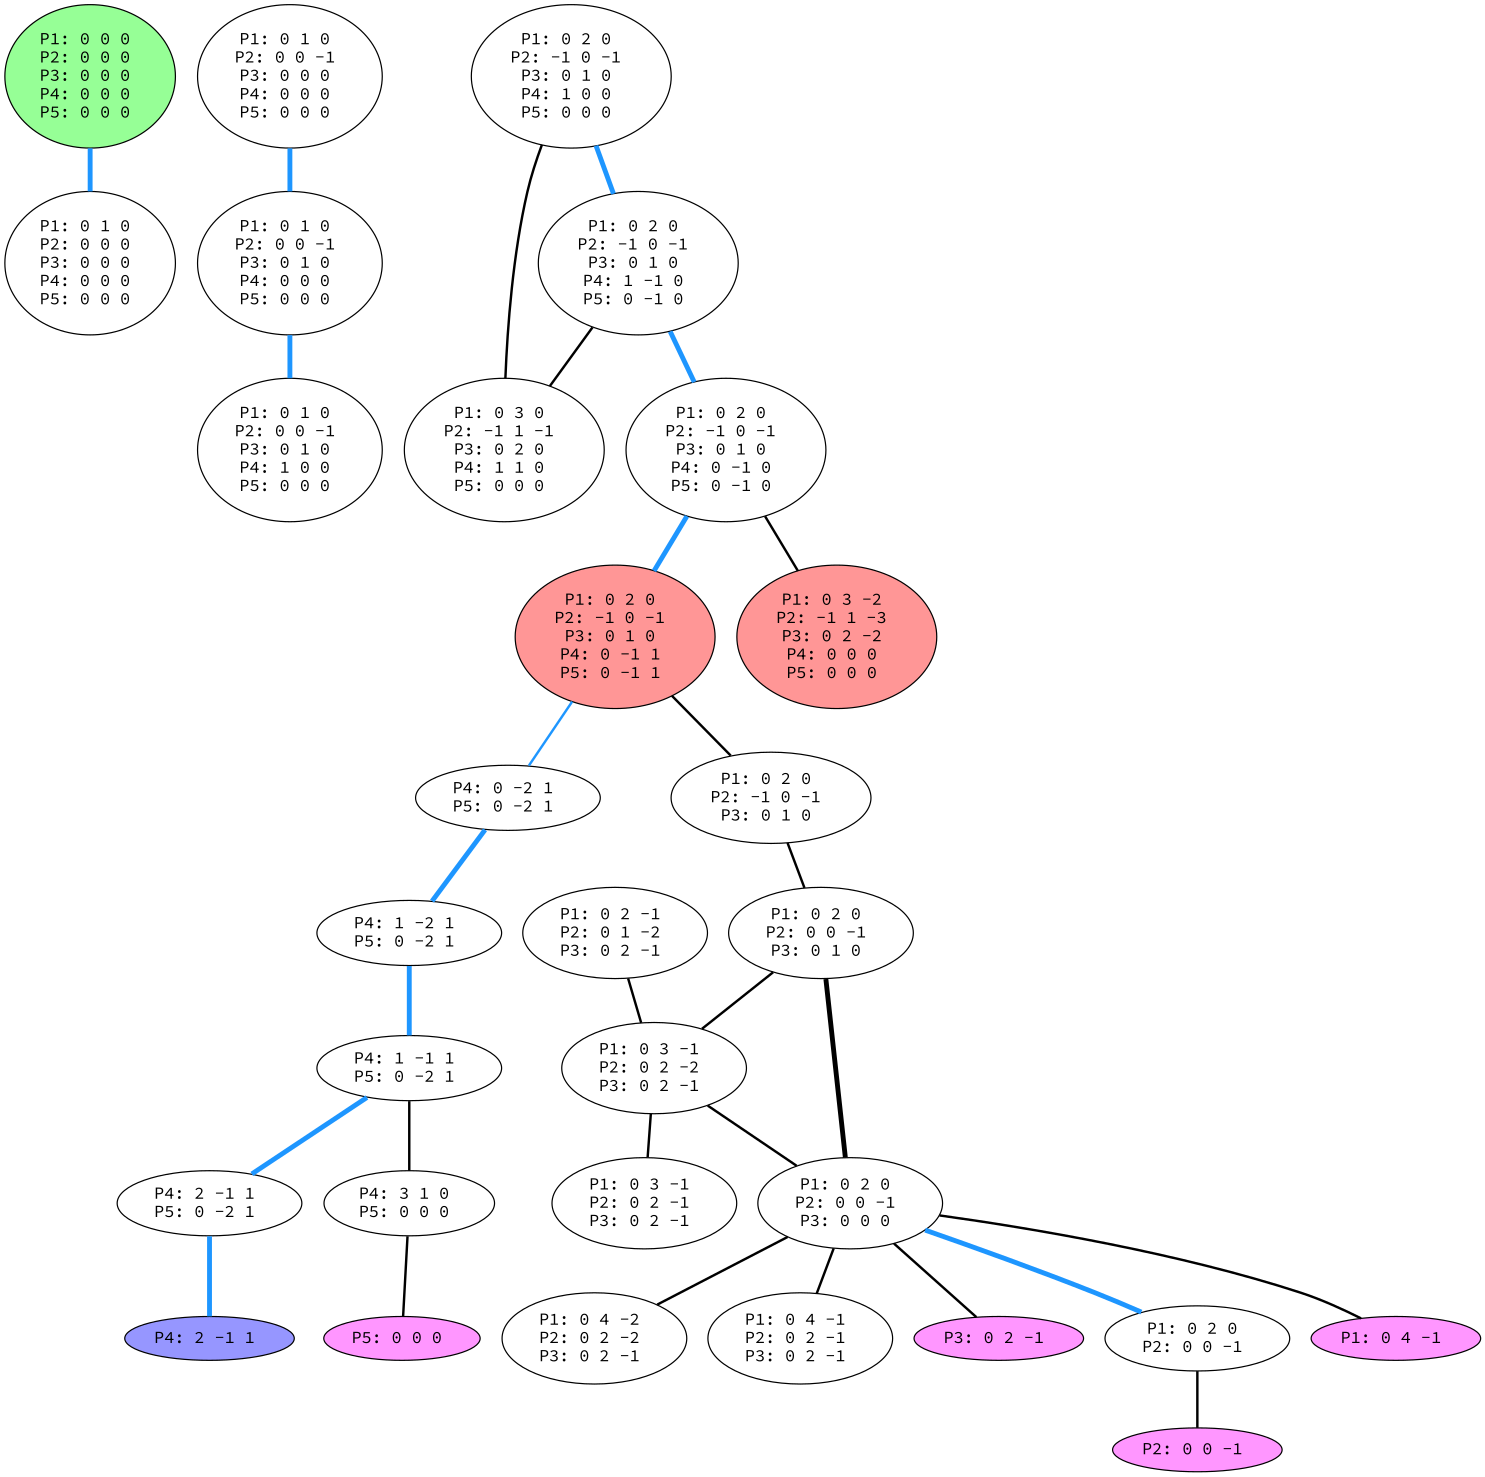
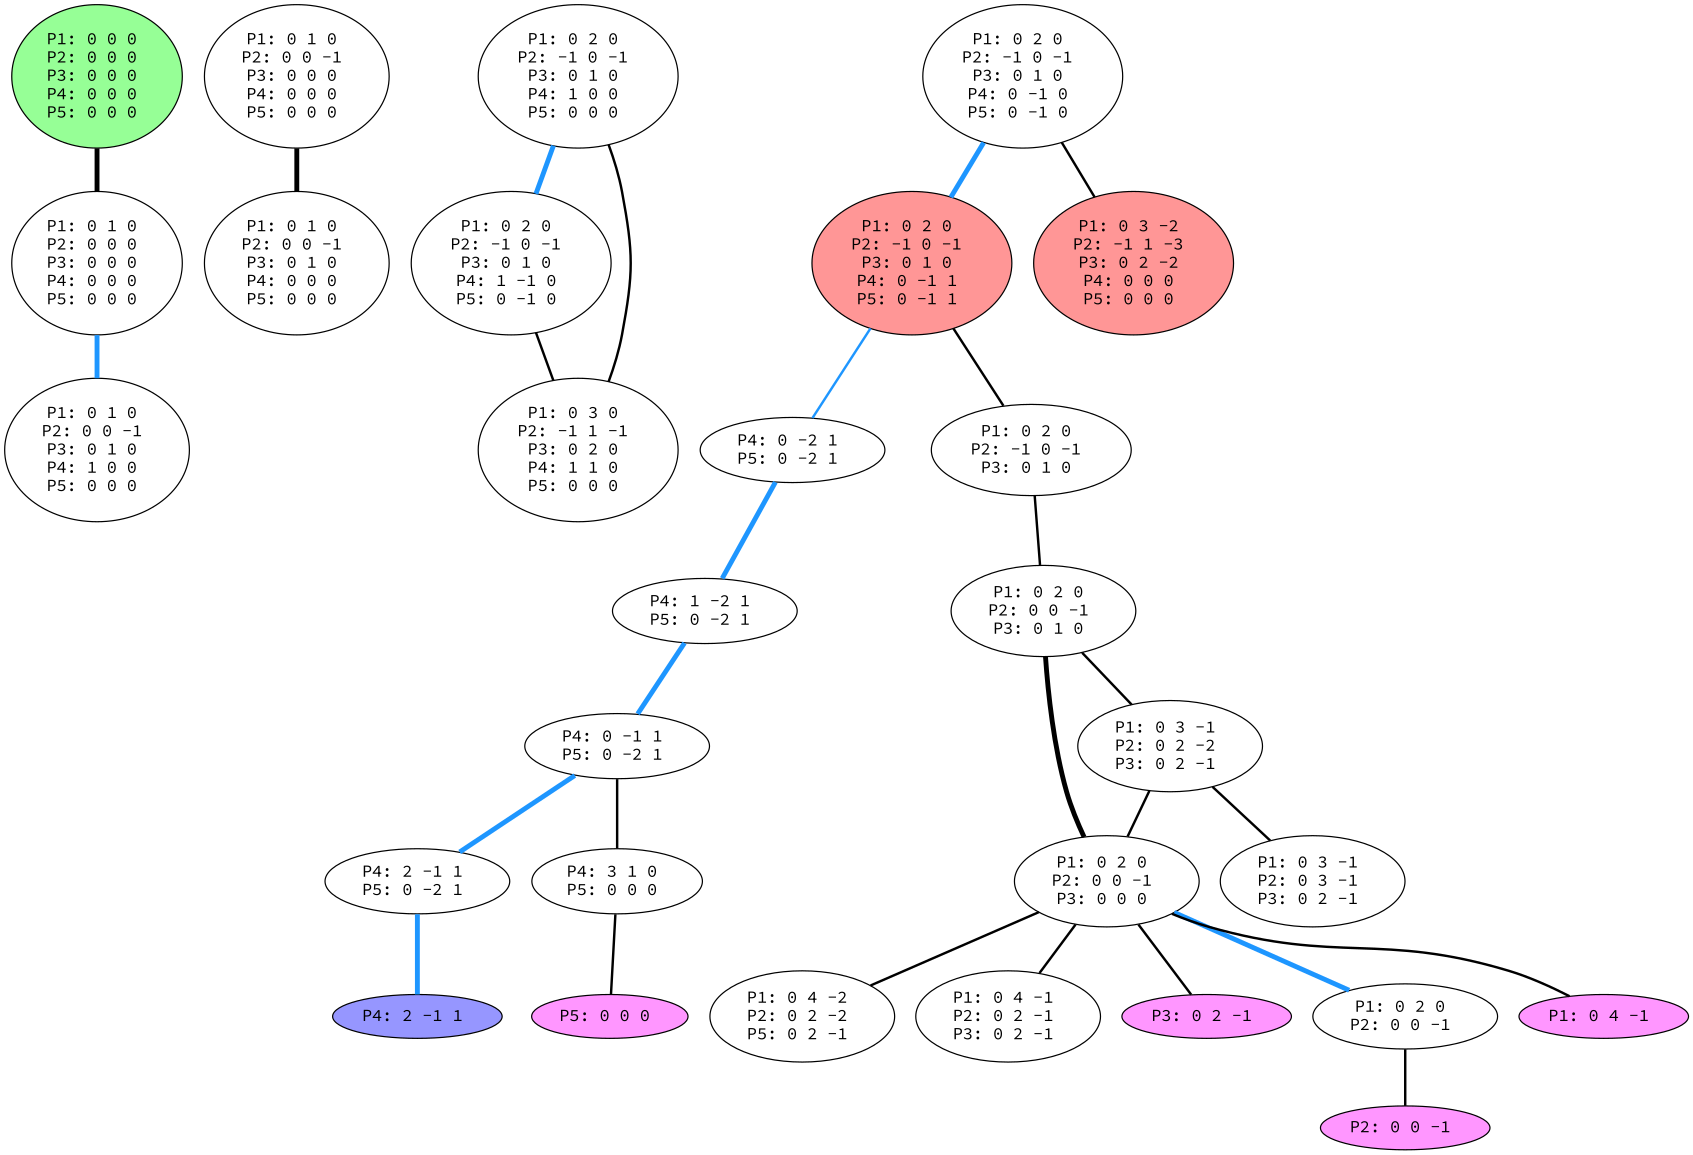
edge "P1: 0 0 0 P2: 0 0 0 P3: 0 0 0 P4: 0 0 0 P5: 0 0 0" -- "P1: 0 1 0 P2: 0 0 0 P3: 0 0 0 P4: 0 0 0 P5: 0 0 0": color #1e96ff -> black
edge "P1: 0 1 0 P2: 0 0 -1 P3: 0 0 0 P4: 0 0 0 P5: 0 0 0" -- "P1: 0 1 0 P2: 0 0 -1 P3: 0 1 0 P4: 0 0 0 P5: 0 0 0": color #1e96ff -> black
edge "P1: 0 1 0 P2: 0 0 -1 P3: 0 1 0 P4: 0 0 0 P5: 0 0 0" -- "P1: 0 1 0 P2: 0 0 -1 P3: 0 1 0 P4: 1 0 0 P5: 0 0 0": now "P1: 0 1 0 P2: 0 0 0 P3: 0 0 0 P4: 0 0 0 P5: 0 0 0" -- "P1: 0 1 0 P2: 0 0 -1 P3: 0 1 0 P4: 1 0 0 P5: 0 0 0"
edge "P1: 0 2 0 P2: -1 0 -1 P3: 0 1 0 P4: 1 -1 0 P5: 0 -1 0" -- "P1: 0 2 0 P2: -1 0 -1 P3: 0 1 0 P4: 0 -1 0 P5: 0 -1 0": removed
node "P1: 0 2 -1 P2: 0 1 -2 P3: 0 2 -1": removed
node "P4: 1 -1 1 P5: 0 -2 1": label "P4: 1 -1 1 P5: 0 -2 1" -> "P4: 0 -1 1 P5: 0 -2 1"
node "P1: 0 3 -1 P2: 0 2 -1 P3: 0 2 -1": label "P1: 0 3 -1 P2: 0 2 -1 P3: 0 2 -1" -> "P1: 0 3 -1 P2: 0 3 -1 P3: 0 2 -1"
node "P1: 0 4 -2 P2: 0 2 -2 P3: 0 2 -1": label "P1: 0 4 -2 P2: 0 2 -2 P3: 0 2 -1" -> "P1: 0 4 -2 P2: 0 2 -2 P5: 0 2 -1"
